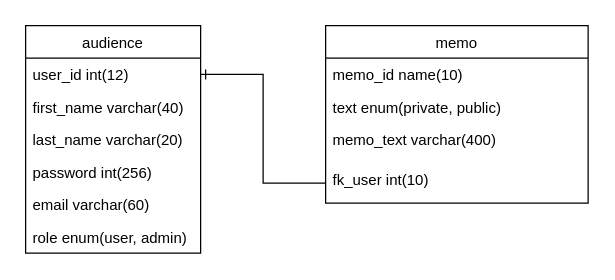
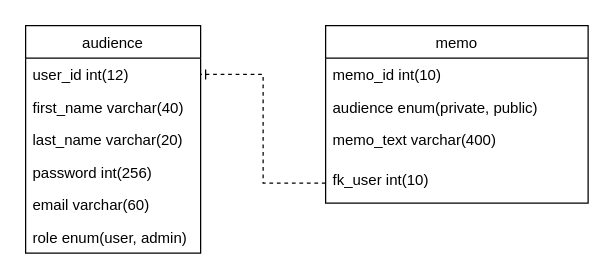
node "memo_id name(10)": label "memo_id name(10)" -> "memo_id int(10)"
node "text enum(private, public)": label "text enum(private, public)" -> "audience enum(private, public)"
edge "fk_user int(10)" -> "user_id int(12)": style solid -> dashed
